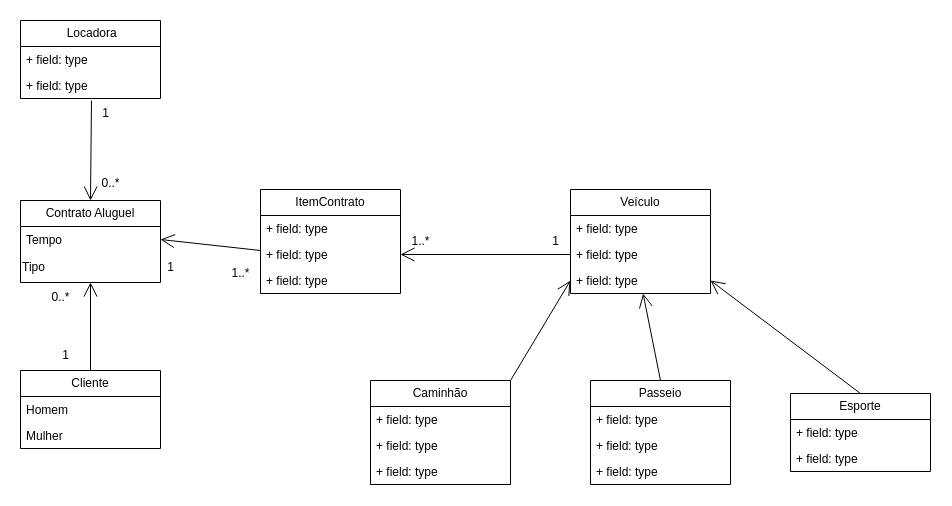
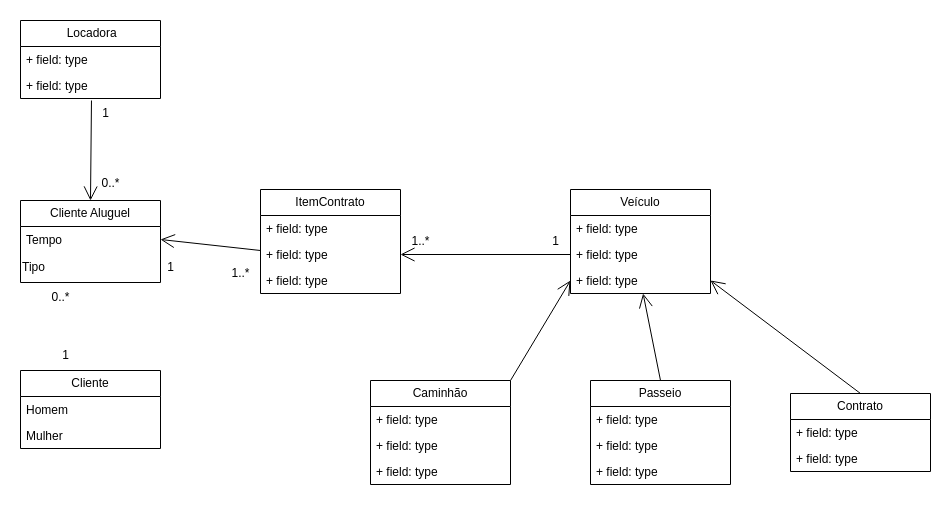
node "Contrato Aluguel": label "Contrato Aluguel" -> "Cliente Aluguel"
edge "Cliente" -> "Tipo": removed
node "Esporte": label "Esporte" -> "Contrato"
